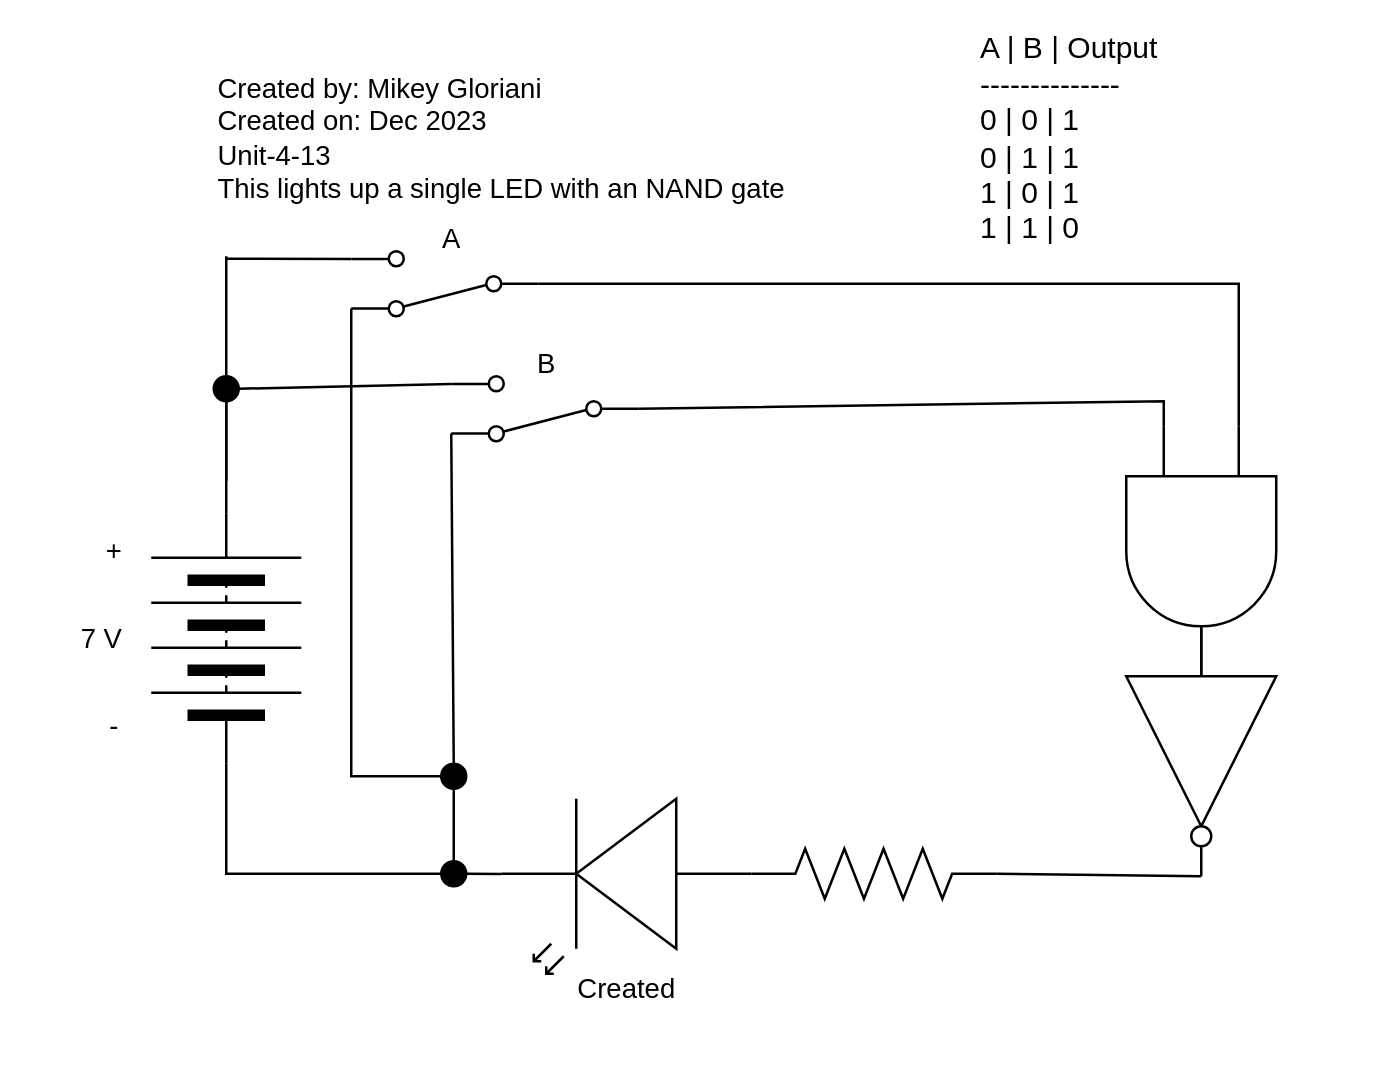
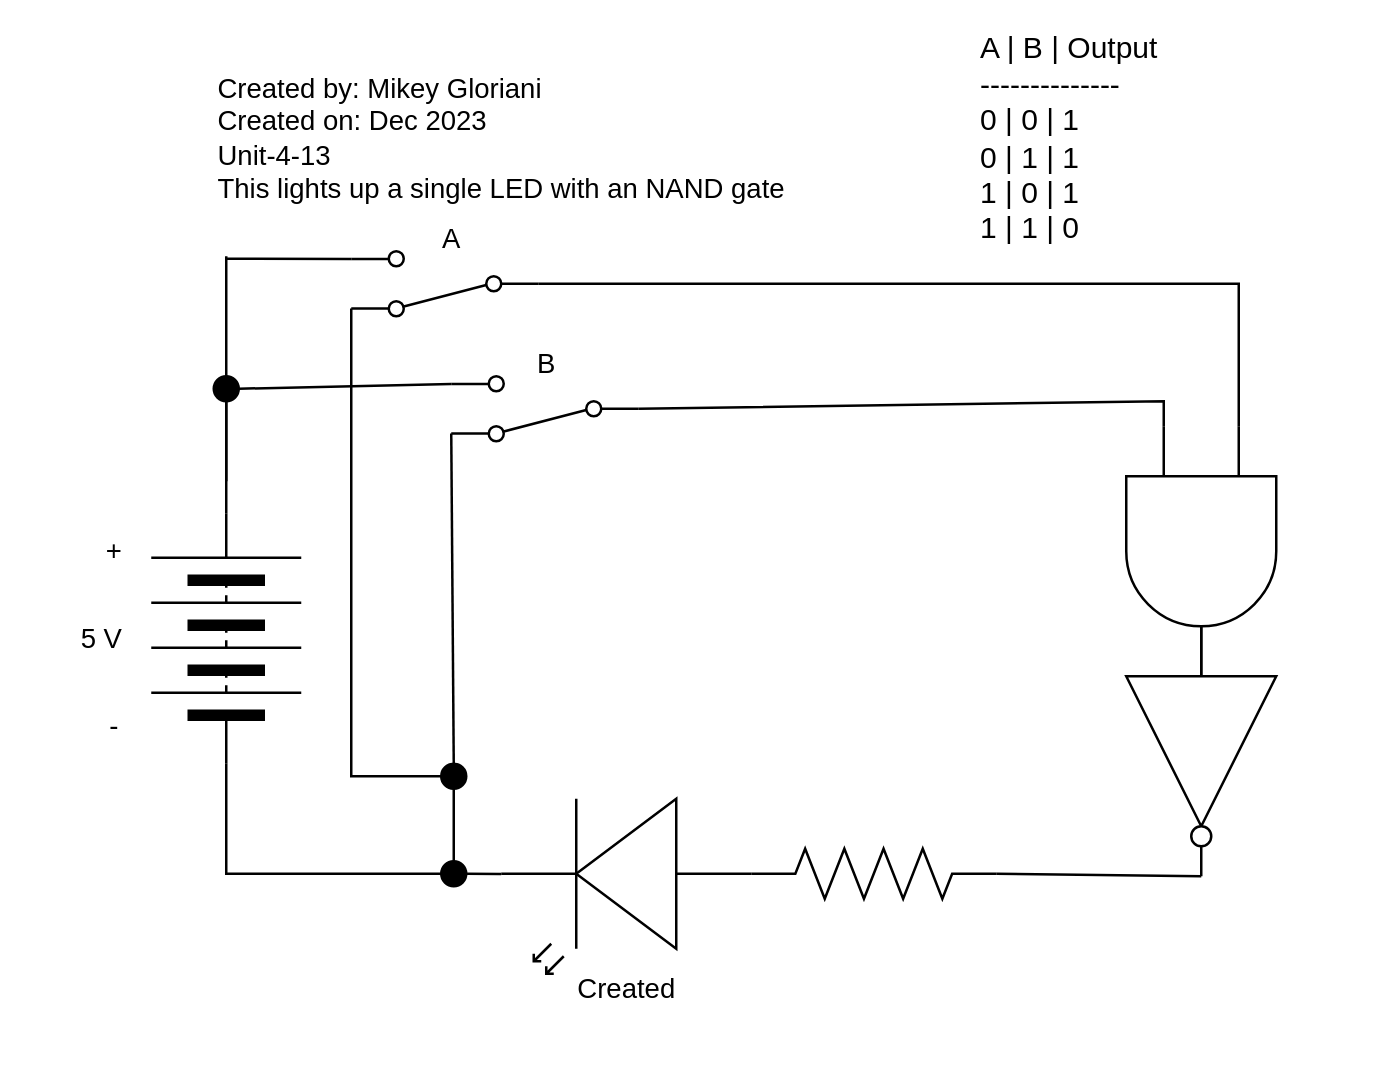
node "7 V": label "7 V" -> "5 V"
